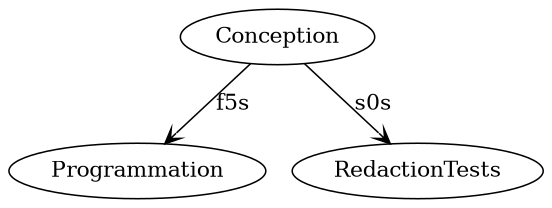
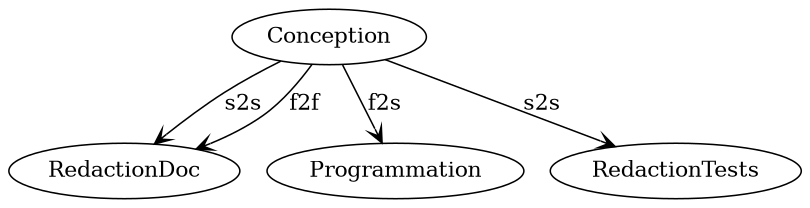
edge "Conception" -> "Programmation": label "f5s" -> "f2s"
edge "Conception" -> "RedactionTests": label "s0s" -> "s2s"
node "RedactionDoc": added
